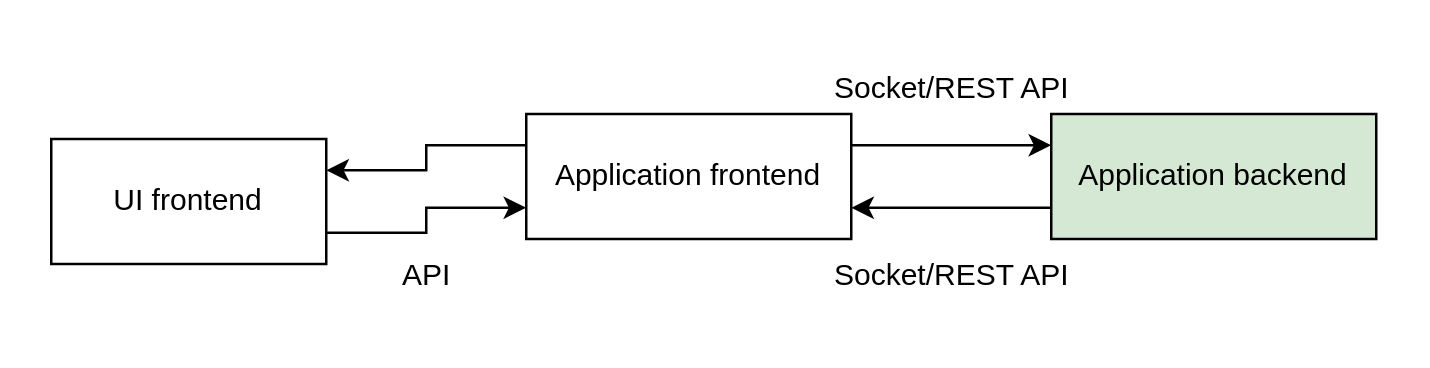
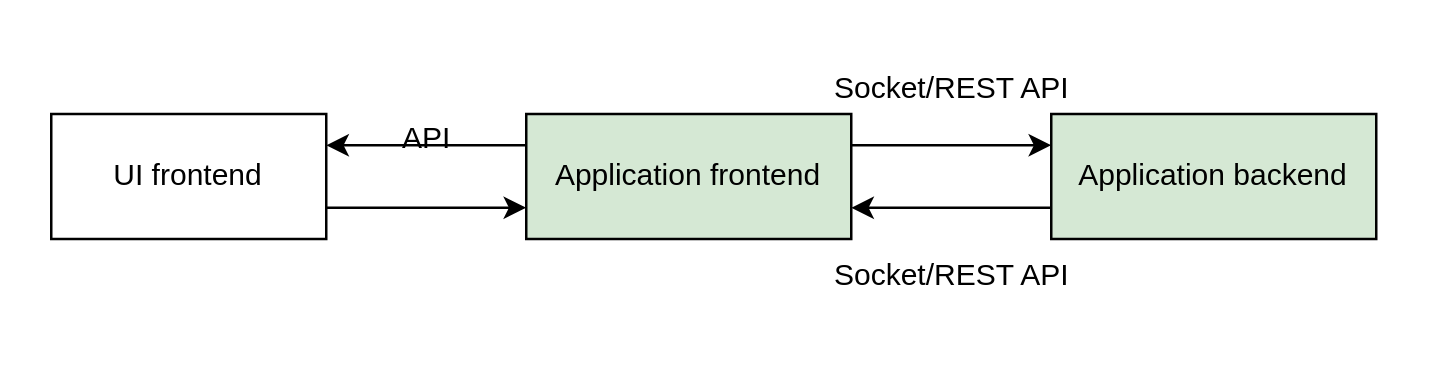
node "Application frontend": fillcolor #ffffff -> #d5e8d4
node "UI frontend": moved (189, 201) -> (189, 176)
node "API": moved (426, 276) -> (426, 139)
